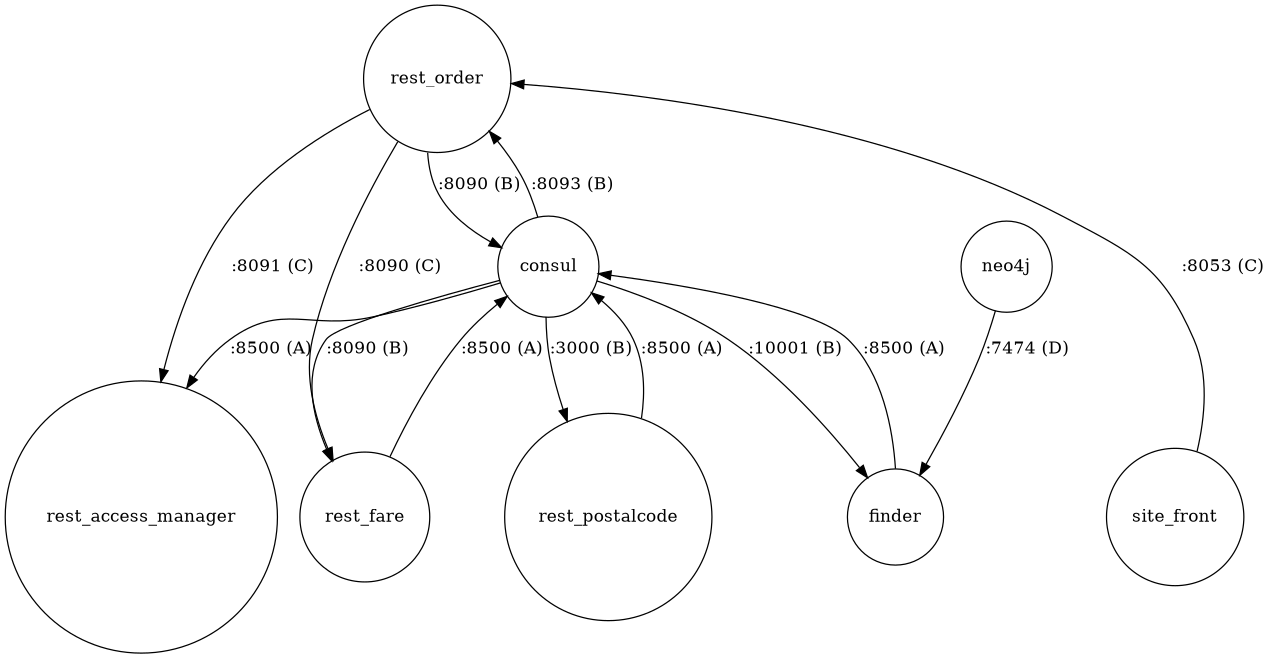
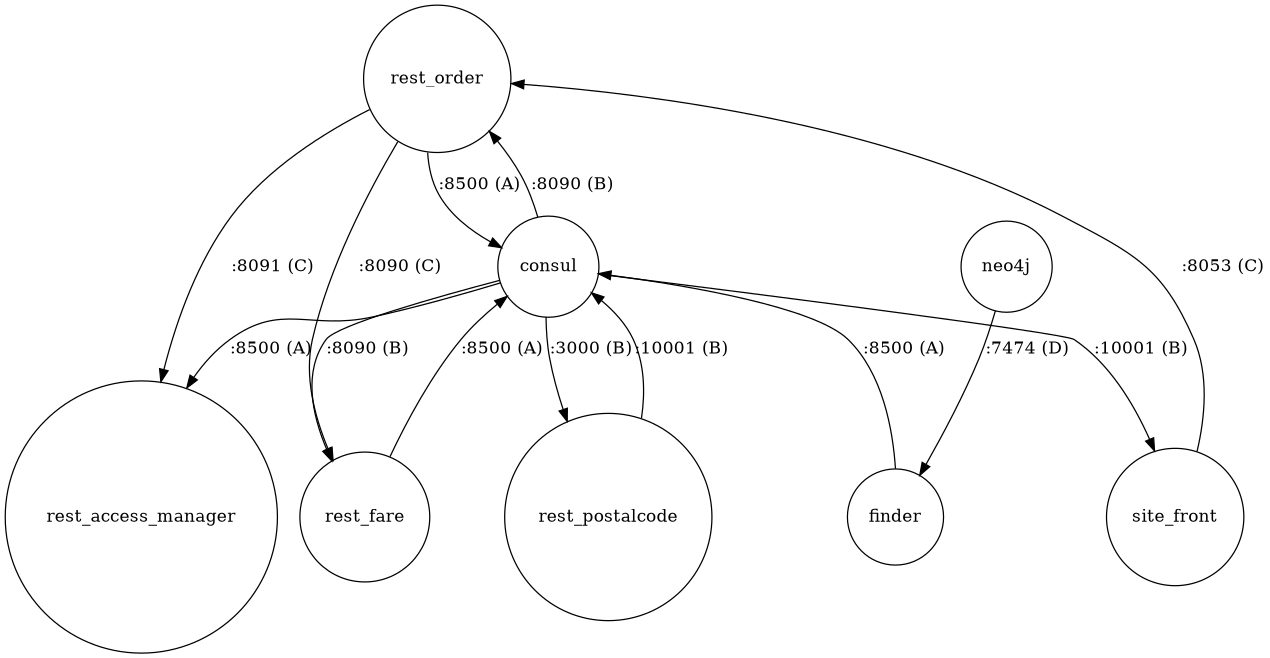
edge "rest_order" -> "consul": label ":8090 (B)" -> ":8500 (A)"
edge "consul" -> "rest_order": label ":8093 (B)" -> ":8090 (B)"
edge "rest_postalcode" -> "consul": label ":8500 (A)" -> ":10001 (B)"
edge "consul" -> "finder": now "consul" -> "site_front"
